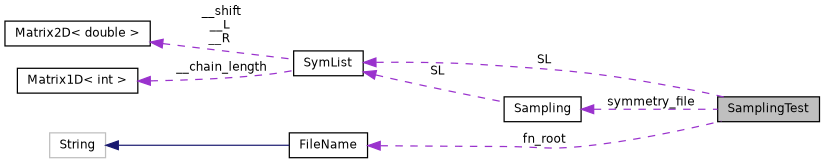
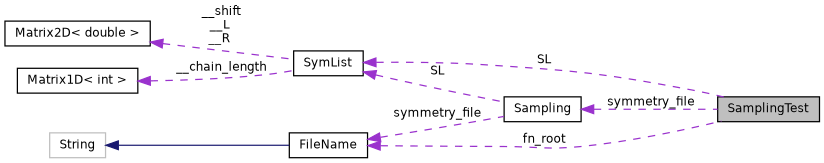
edge "Sampling" -> "FileName": added, label "symmetry_file"
